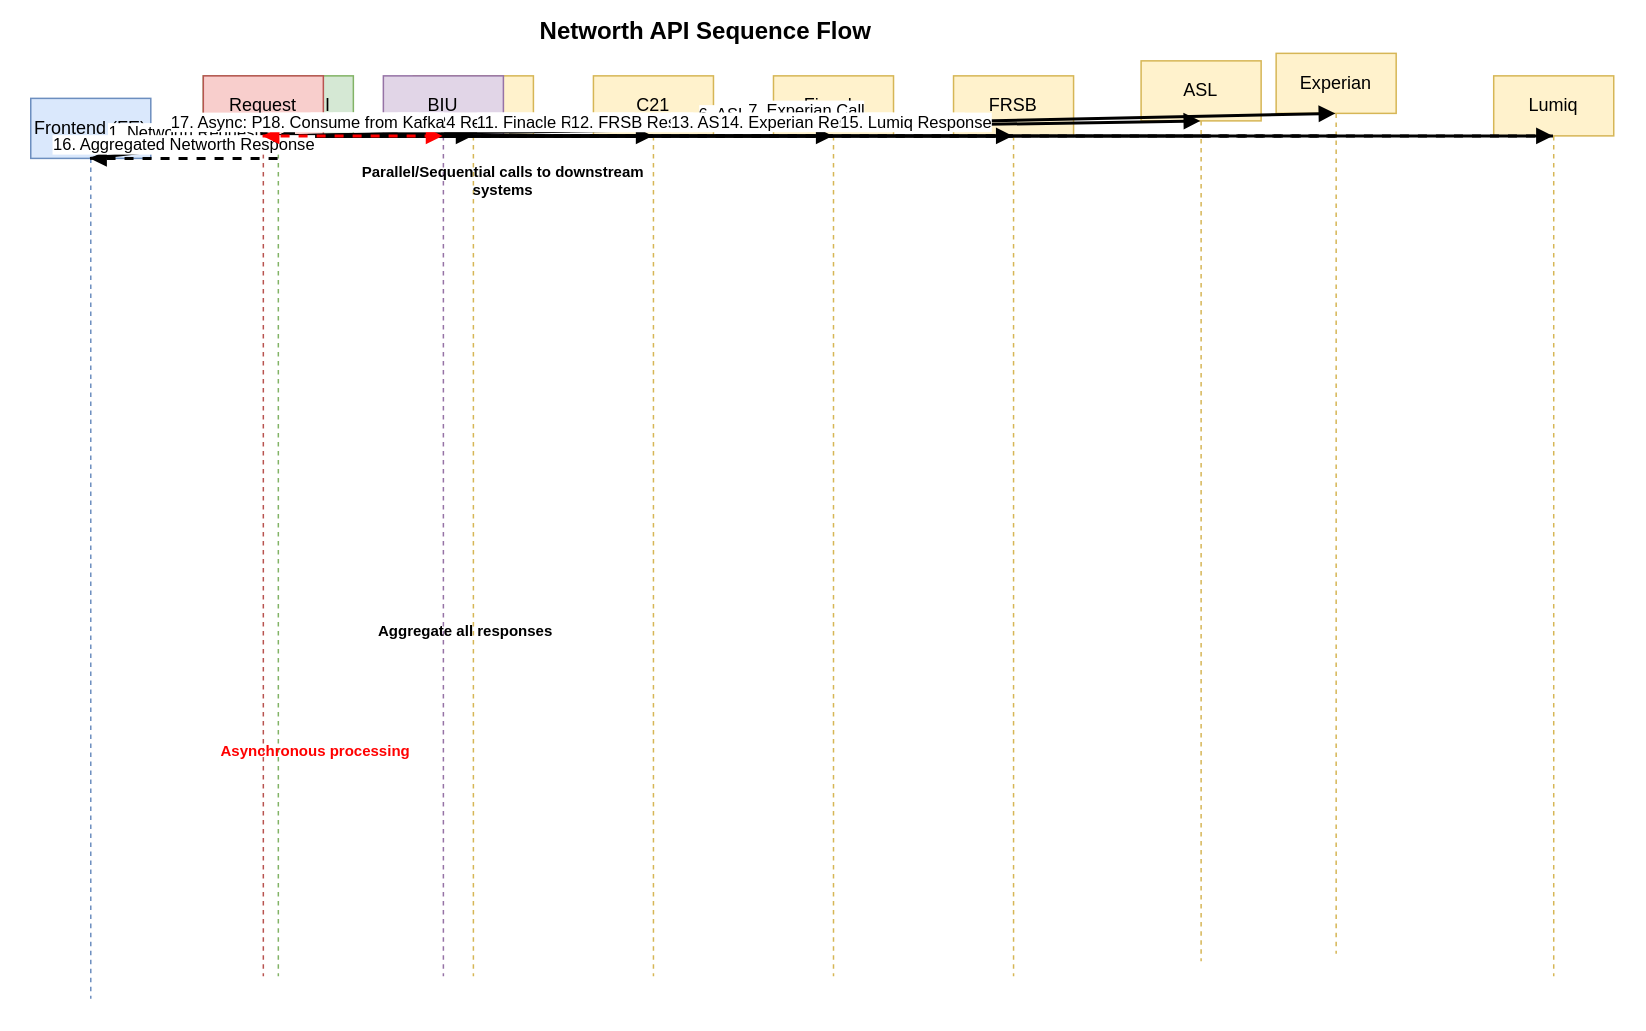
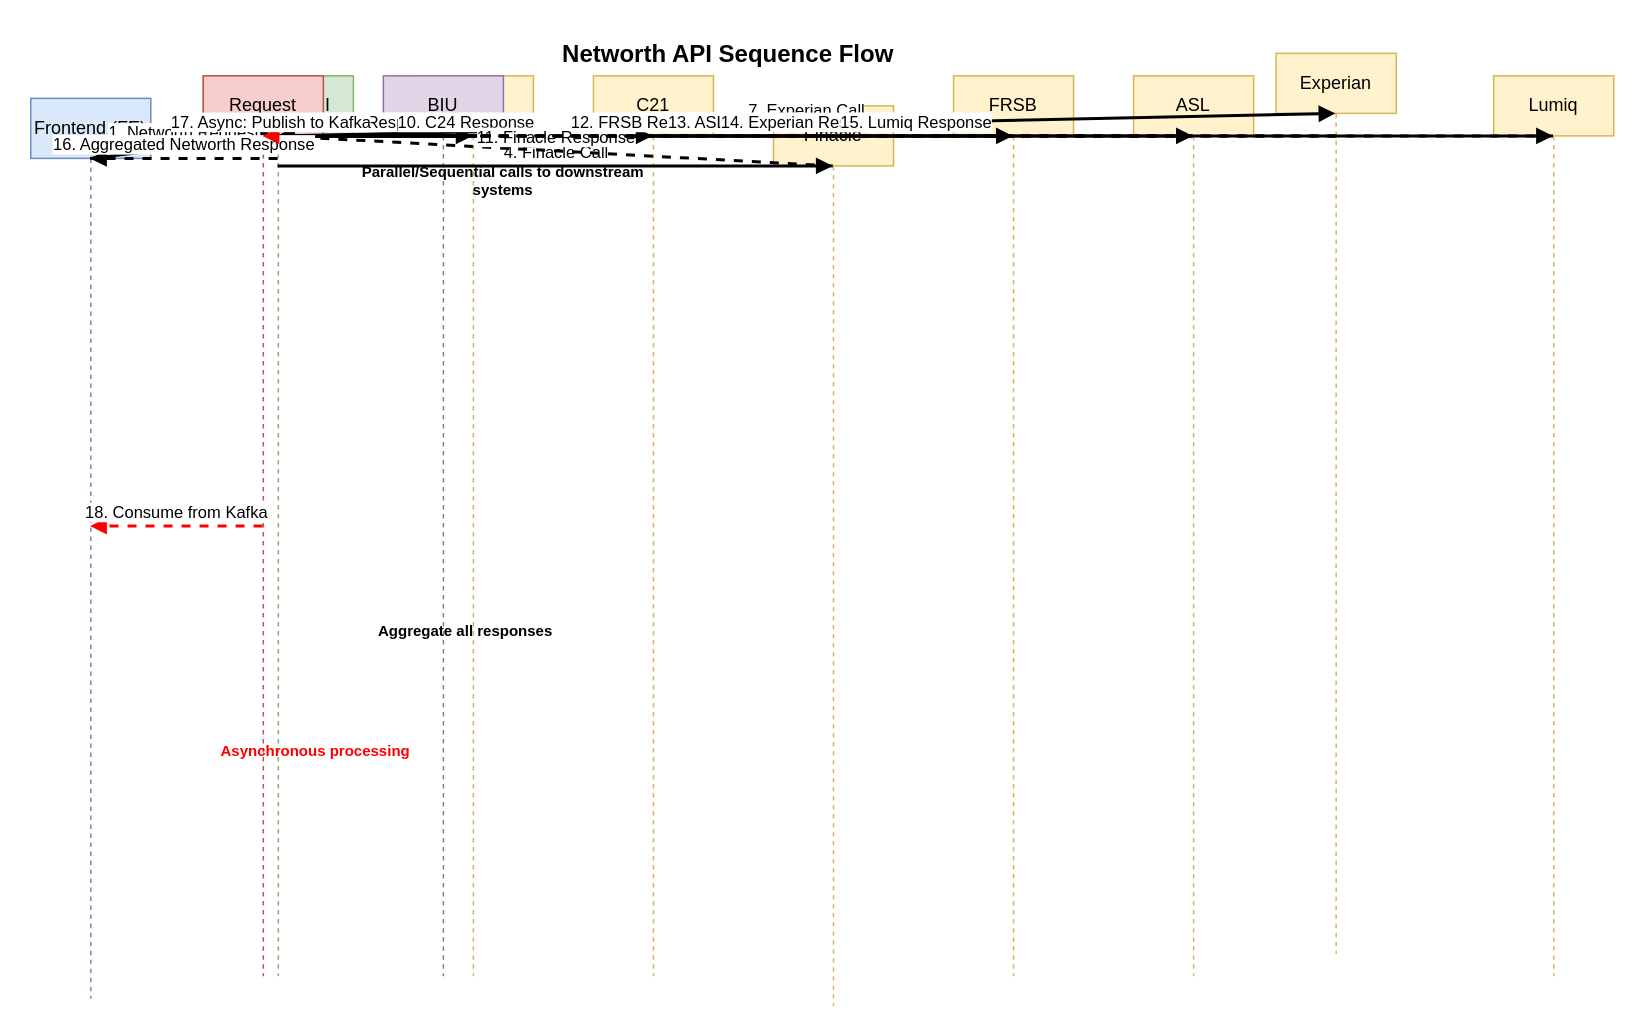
node "Networth API Sequence Flow": moved (706, 31) -> (728, 53)
edge "Request" -> "BIU": now "Request" -> "Frontend (FE)"
node "ASL": moved (1201, 511) -> (1193, 526)
node "Finacle": moved (833, 526) -> (833, 556)
